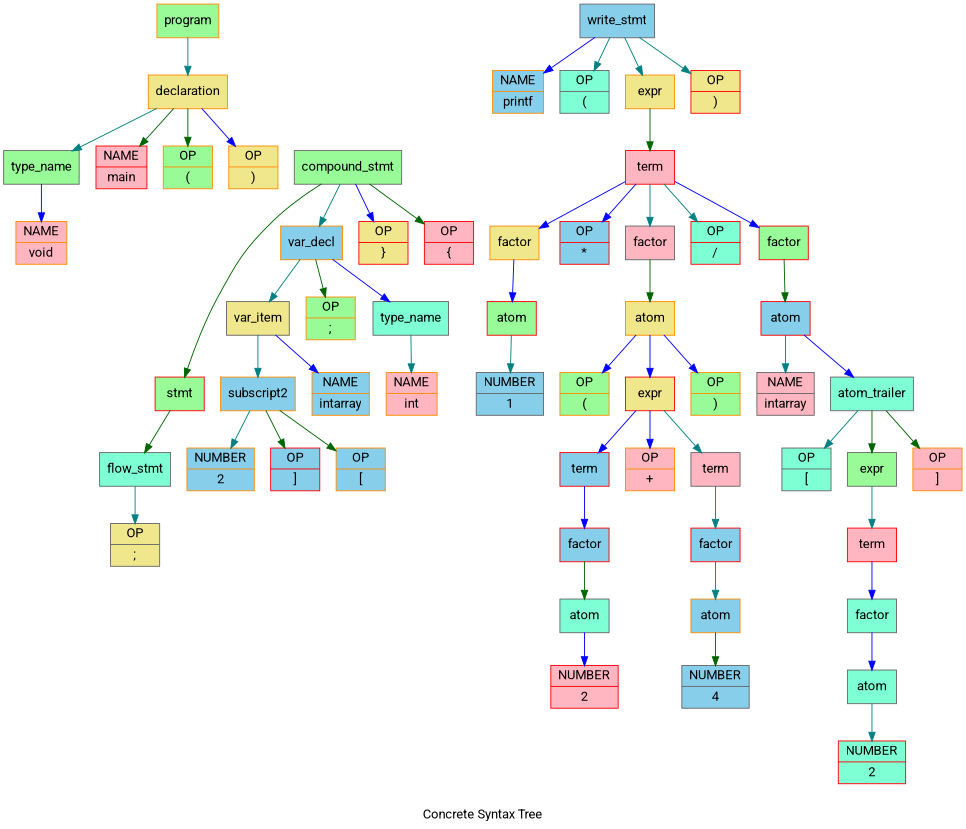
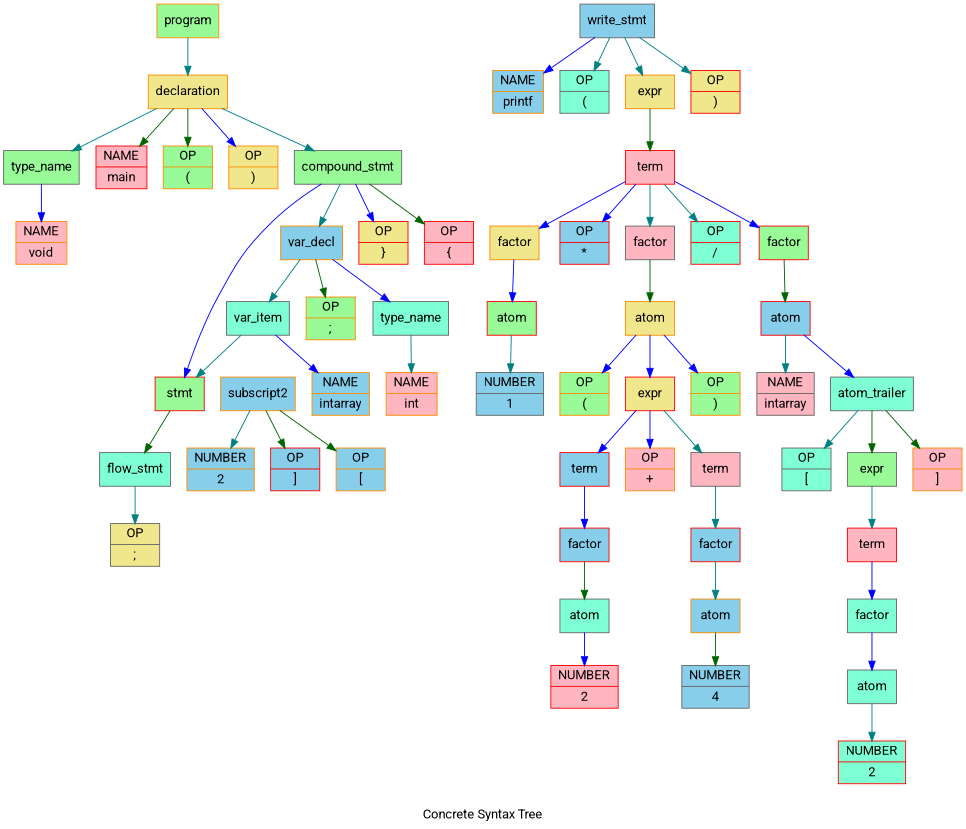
edge "declaration" -> "compound_stmt": added
edge "compound_stmt" -> "stmt": color darkgreen -> blue
node "var_item": fillcolor khaki -> aquamarine
edge "var_item" -> "subscript2": now "var_item" -> "stmt"
